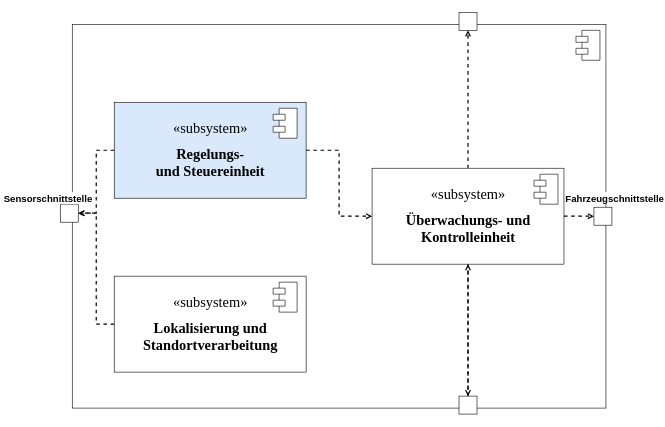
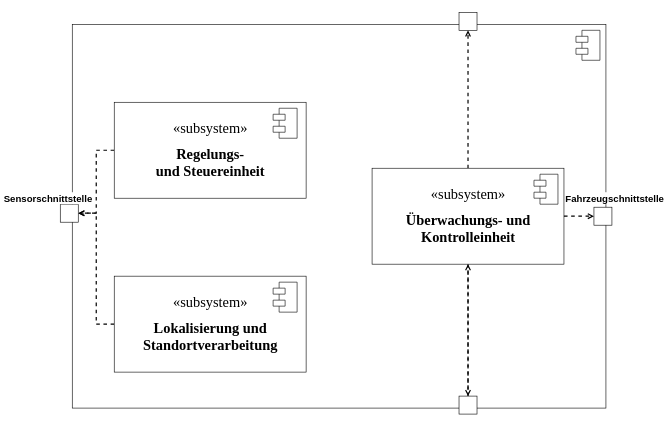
node "«subsystem» Regelungs- und Steuereinheit": fillcolor #dae8fc -> #ffffff
edge "«subsystem» Regelungs- und Steuereinheit" -> "«subsystem» Überwachungs- und Kontrolleinheit": removed
